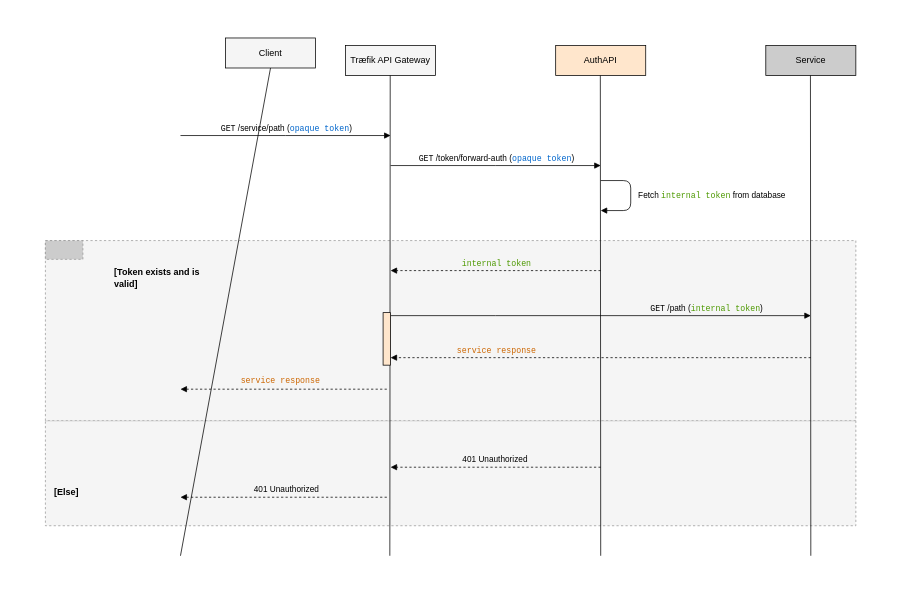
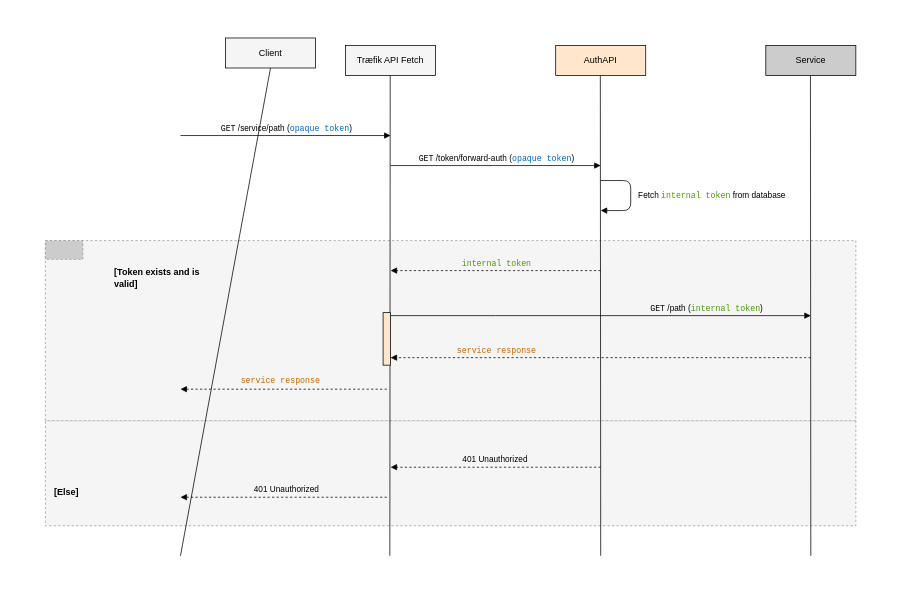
node "Træfik API Gateway": label "Træfik API Gateway" -> "Træfik API Fetch"
